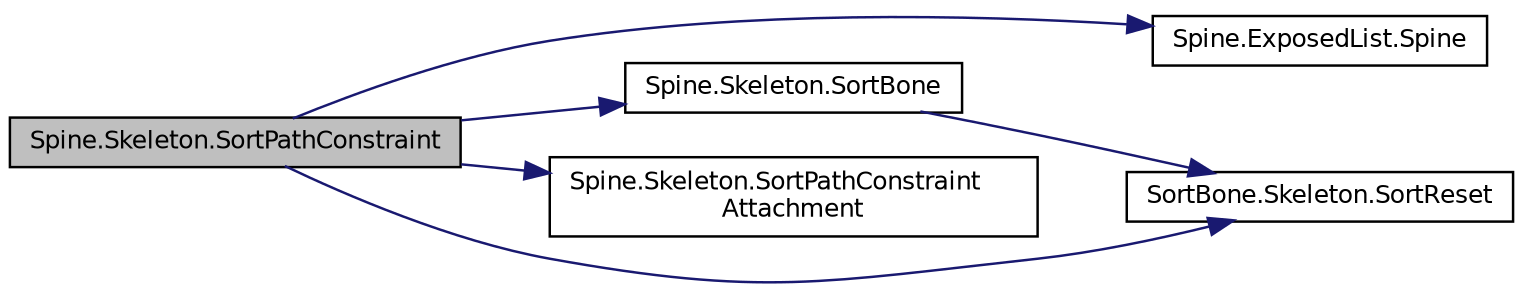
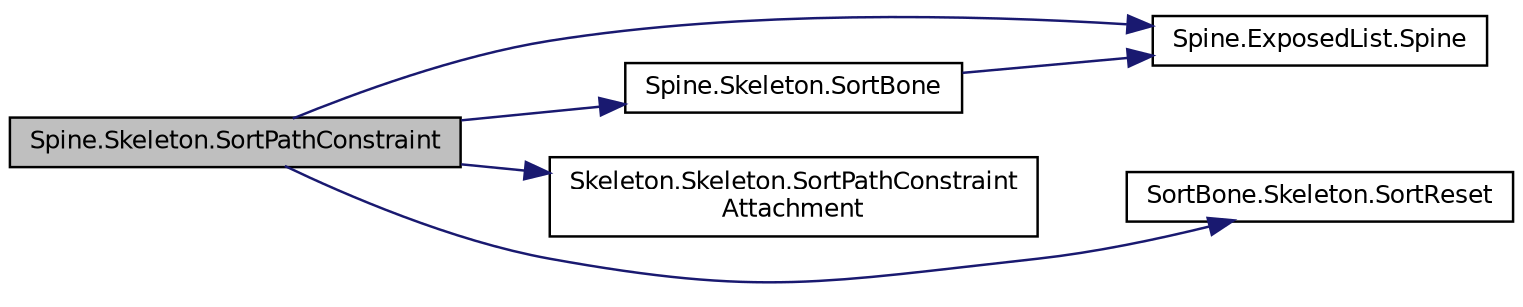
edge "Spine.Skeleton.SortBone" -> "SortBone.Skeleton.SortReset": now "Spine.Skeleton.SortBone" -> "Spine.ExposedList.Spine"
node "Spine.Skeleton.SortPathConstraint Attachment": label "Spine.Skeleton.SortPathConstraint Attachment" -> "Skeleton.Skeleton.SortPathConstraint Attachment"
